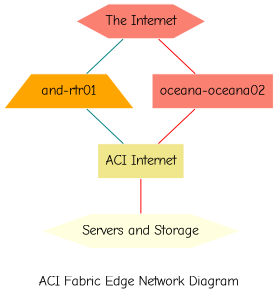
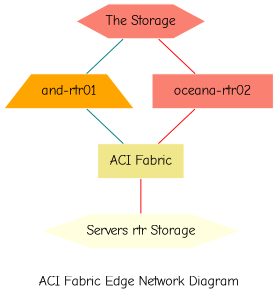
node "The Internet": label "The Internet" -> "The Storage"
node "oceana-oceana02": label "oceana-oceana02" -> "oceana-rtr02"
node "ACI Internet": label "ACI Internet" -> "ACI Fabric"
node "Servers and Storage": label "Servers and Storage" -> "Servers rtr Storage"
